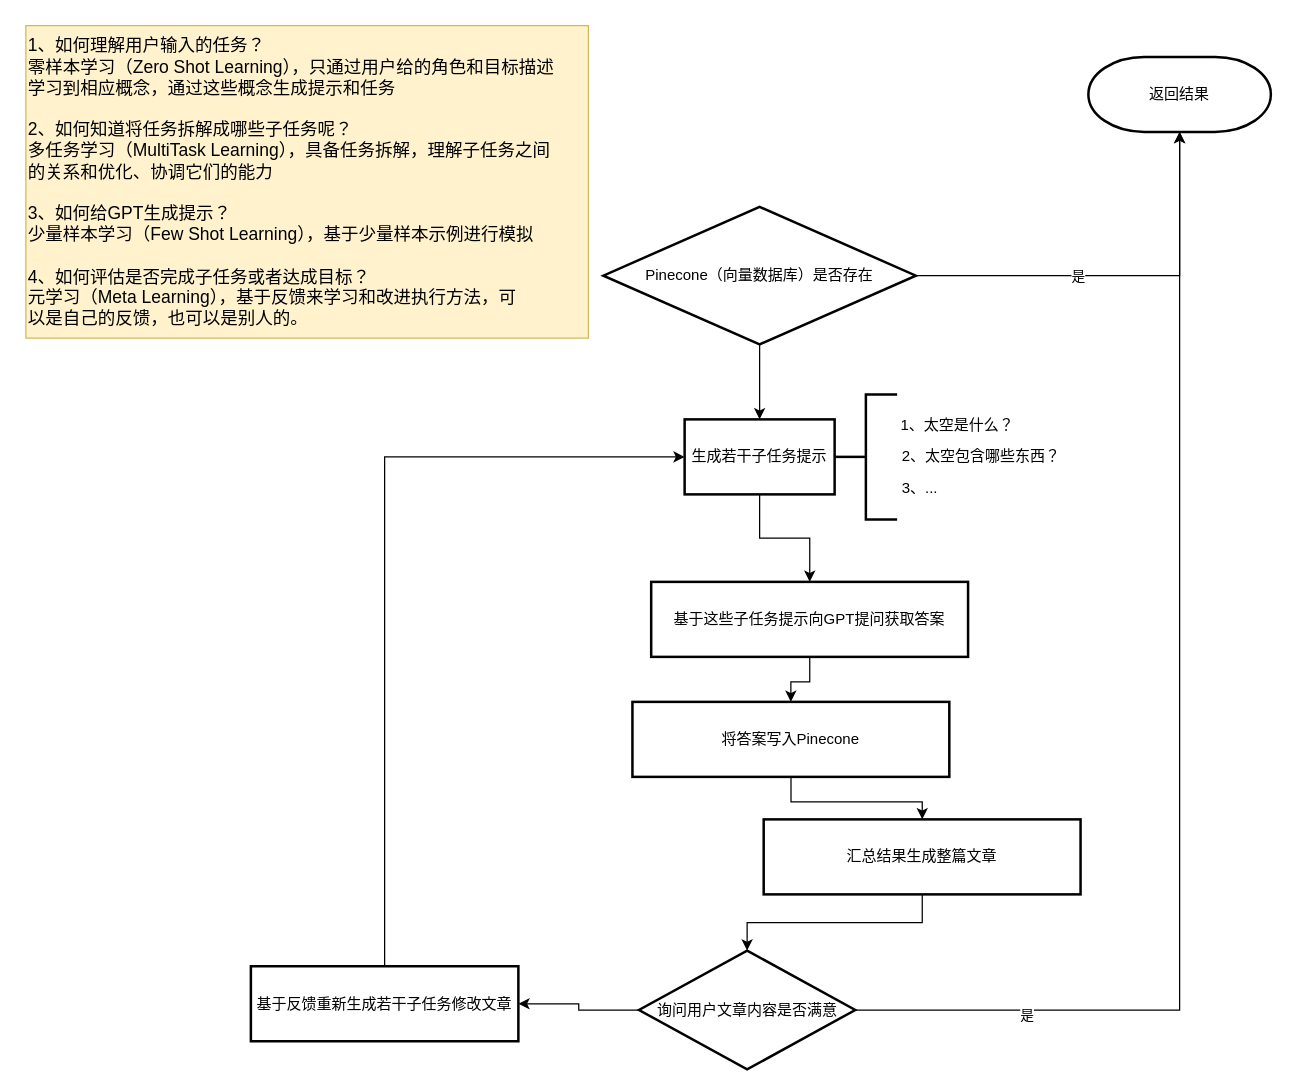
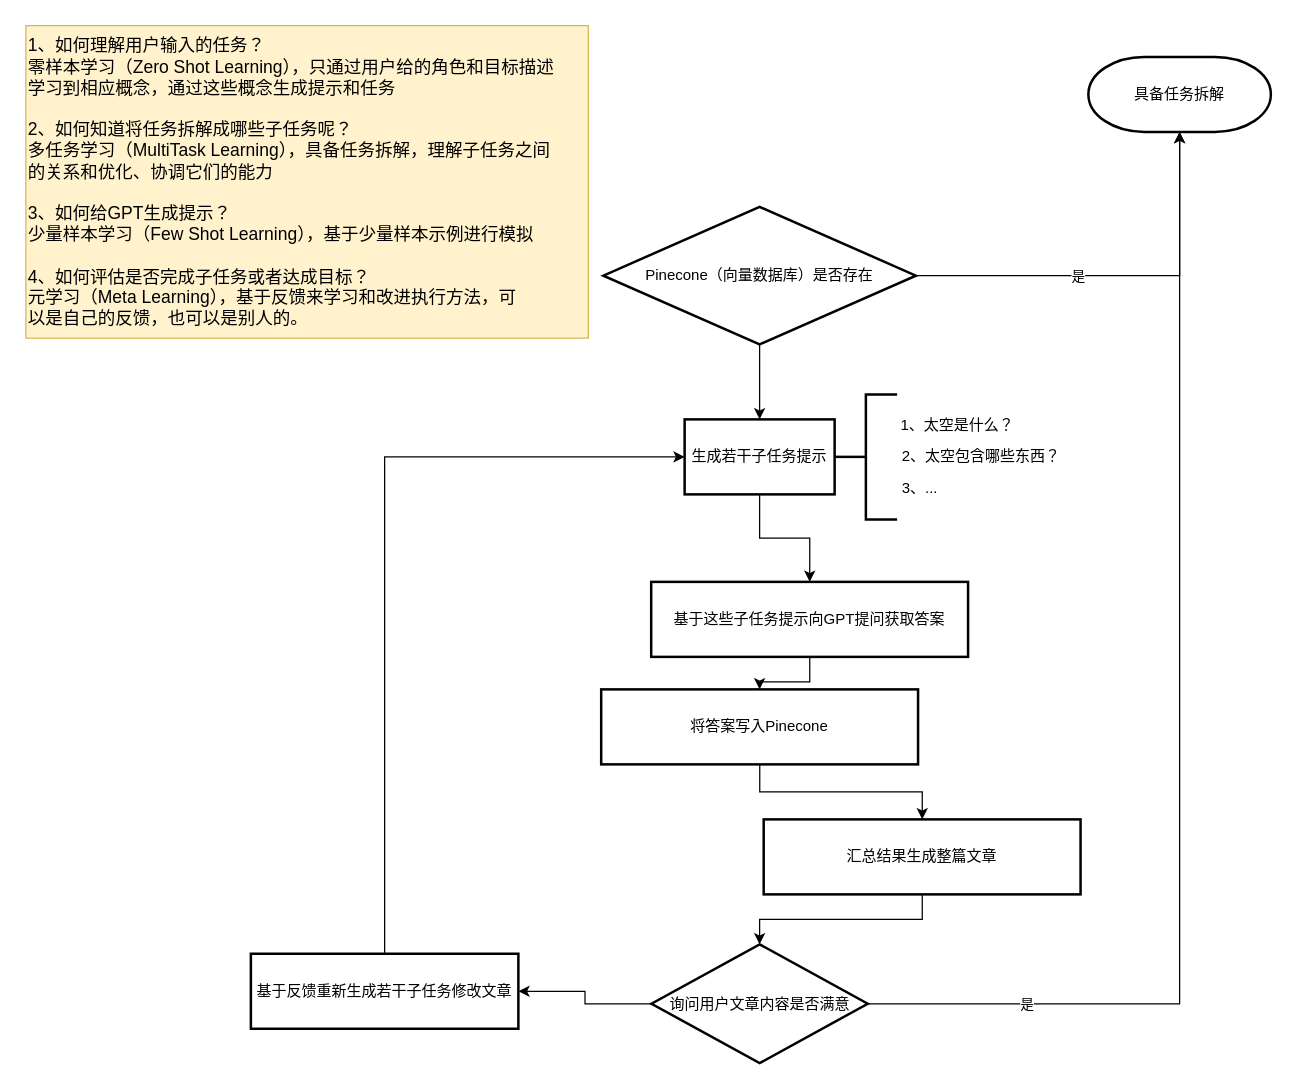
node "返回结果": label "返回结果" -> "具备任务拆解"
node "将答案写入Pinecone": moved (791, 739) -> (759, 727)
node "基于反馈重新生成若干子任务修改文章": moved (384, 1004) -> (384, 991)
node "询问用户文章内容是否满意": moved (747, 1010) -> (759, 1004)
